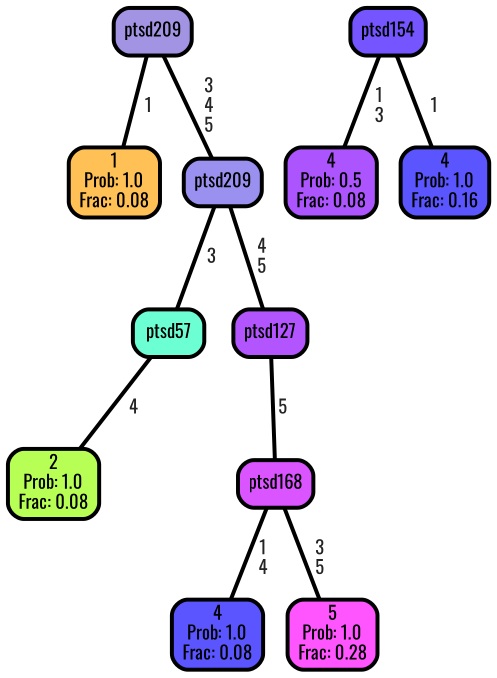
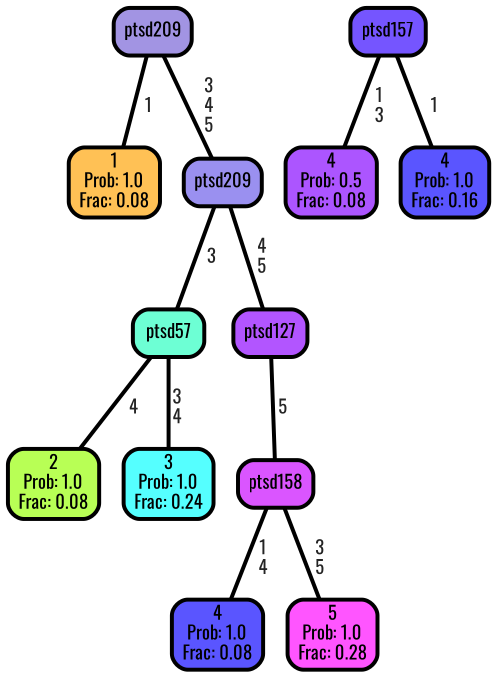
node "ptsd154": label "ptsd154" -> "ptsd157"
node "3 Prob: 1.0 Frac: 0.24": added
node "ptsd168": label "ptsd168" -> "ptsd158"
